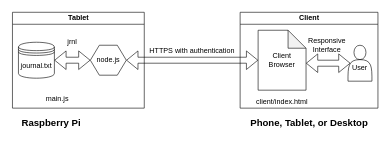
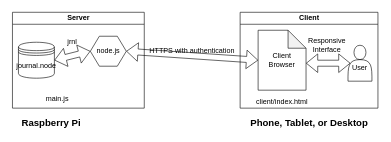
node "Tablet": label "Tablet" -> "Server"
node "node.js": moved (108, 60) -> (108, 51)
node "journal.txt": label "journal.txt" -> "journal.node"
